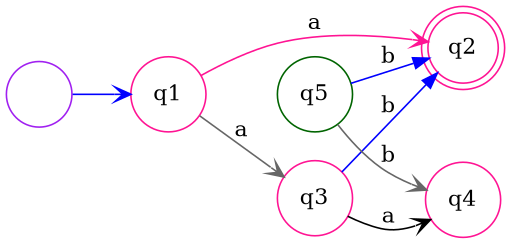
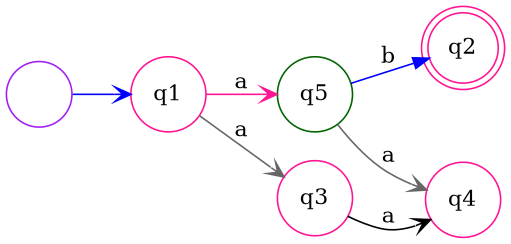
edge "q1" -> "q2": now "q1" -> "q5"
edge "q3" -> "q2": removed, label "b"
edge "q5" -> "q4": label "b" -> "a"
